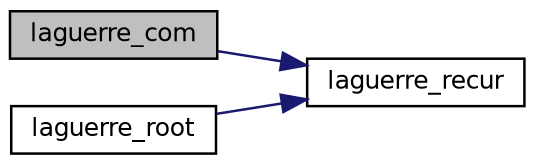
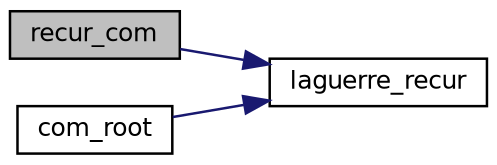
node "laguerre_com": label "laguerre_com" -> "recur_com"
node "laguerre_root": label "laguerre_root" -> "com_root"
